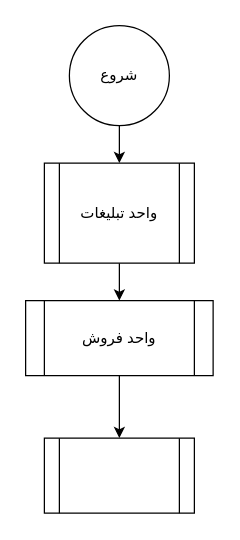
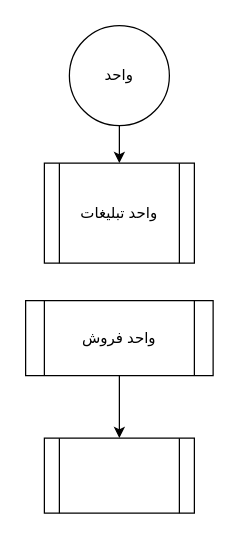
node "شروع": label "شروع" -> "واحد"
edge "واحد تبلیغات" -> "واحد فروش": removed
